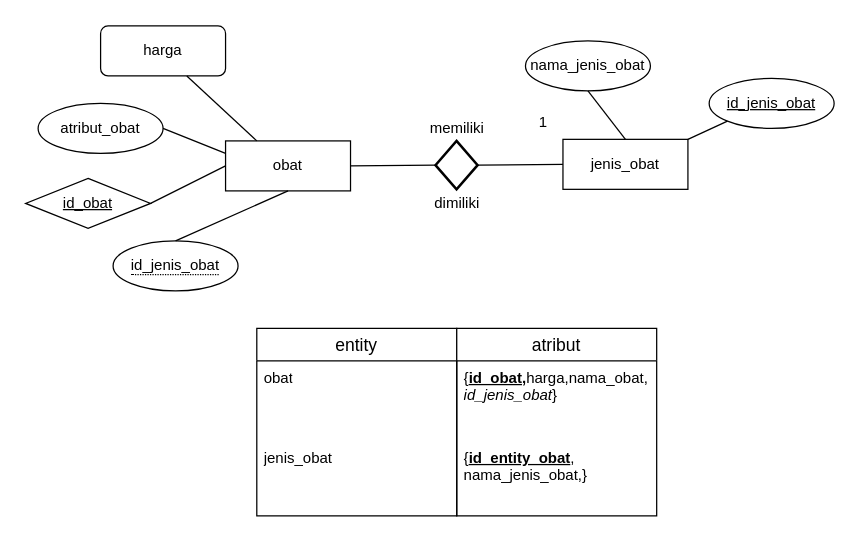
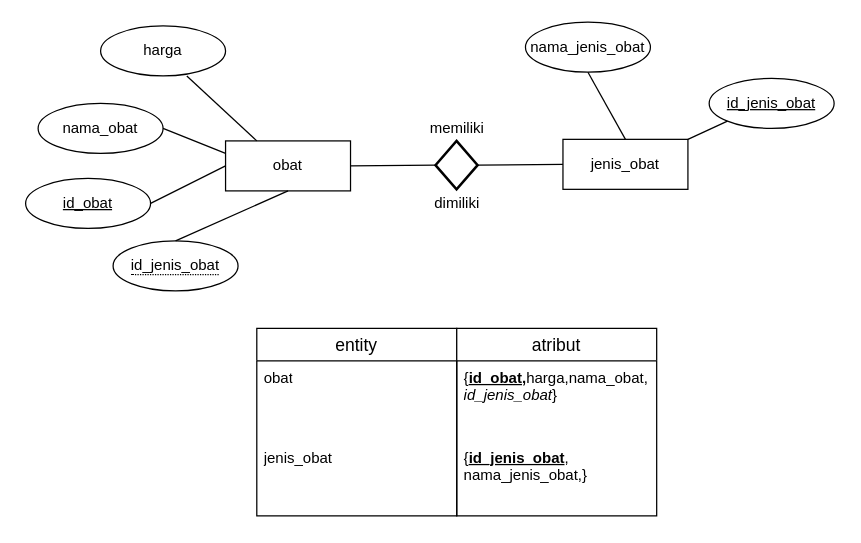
node "harga": shape rounded rectangle -> ellipse
node "nama_jenis_obat": moved (588, 66) -> (588, 47)
node "1": removed
node "atribut_obat": label "atribut_obat" -> "nama_obat"
node "id_obat": shape diamond -> ellipse
node "{id_entity_obat, nama_jenis_obat,}": label "{id_entity_obat, nama_jenis_obat,}" -> "{id_jenis_obat, nama_jenis_obat,}"
